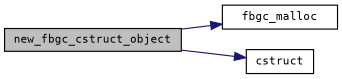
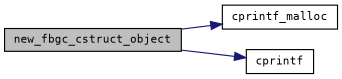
node "fbgc_malloc": label "fbgc_malloc" -> "cprintf_malloc"
node "cstruct": label "cstruct" -> "cprintf"
